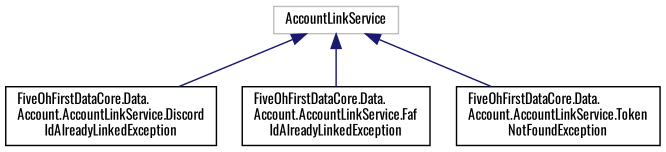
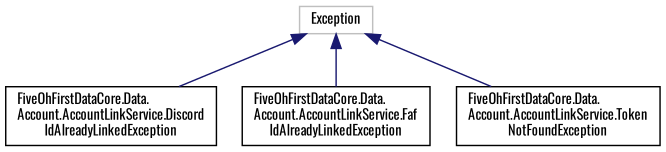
node "AccountLinkService": label "AccountLinkService" -> "Exception"
